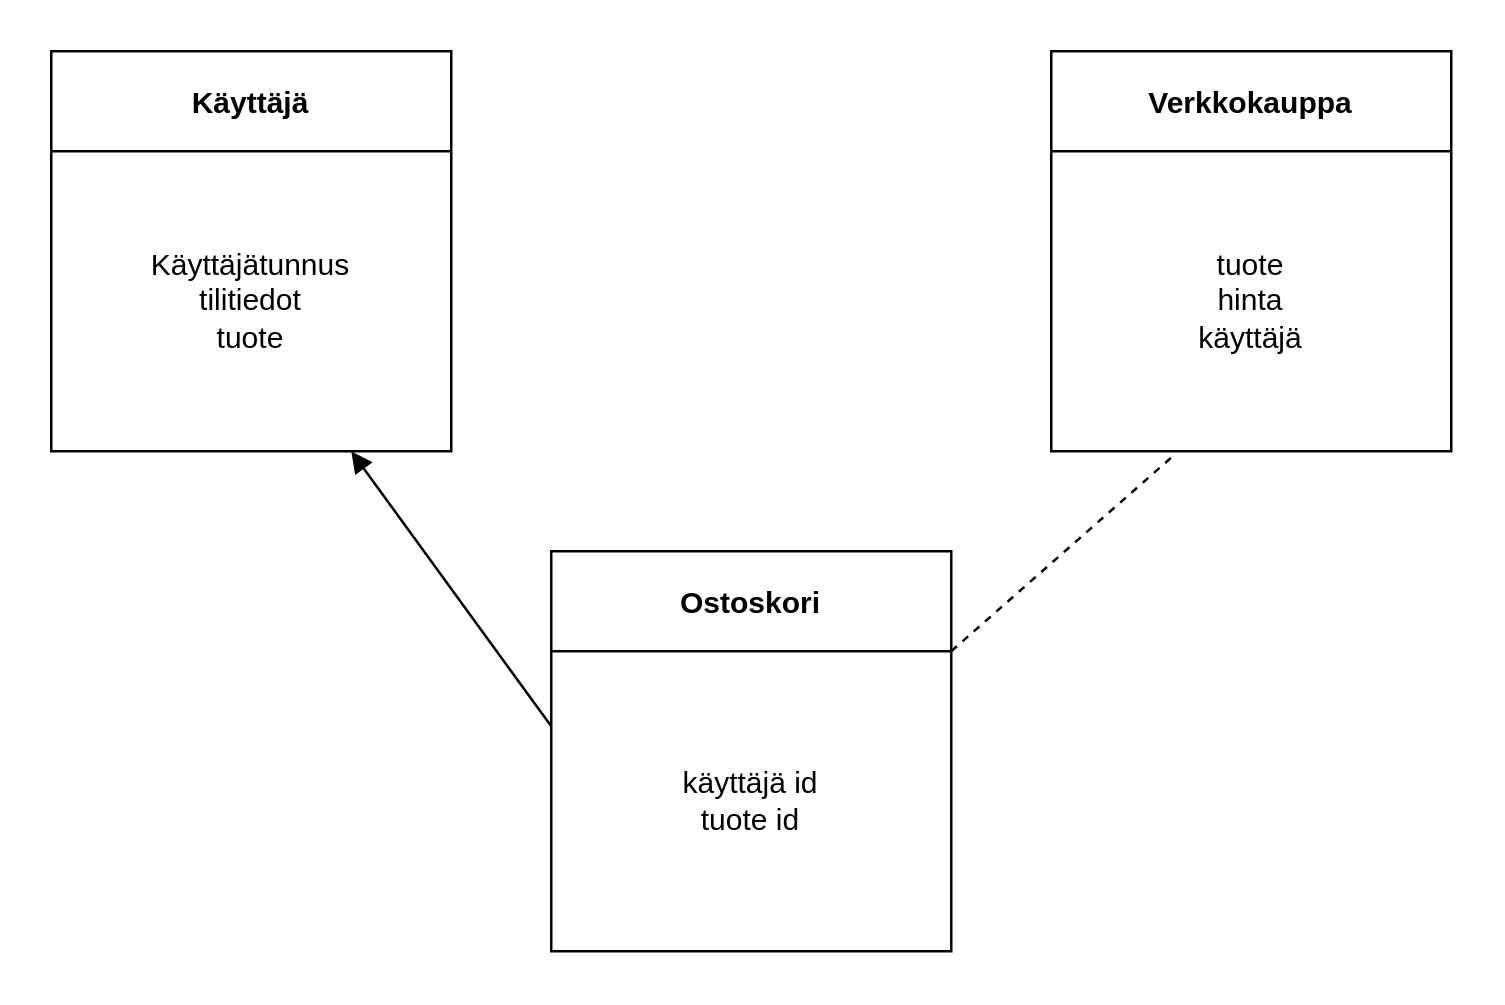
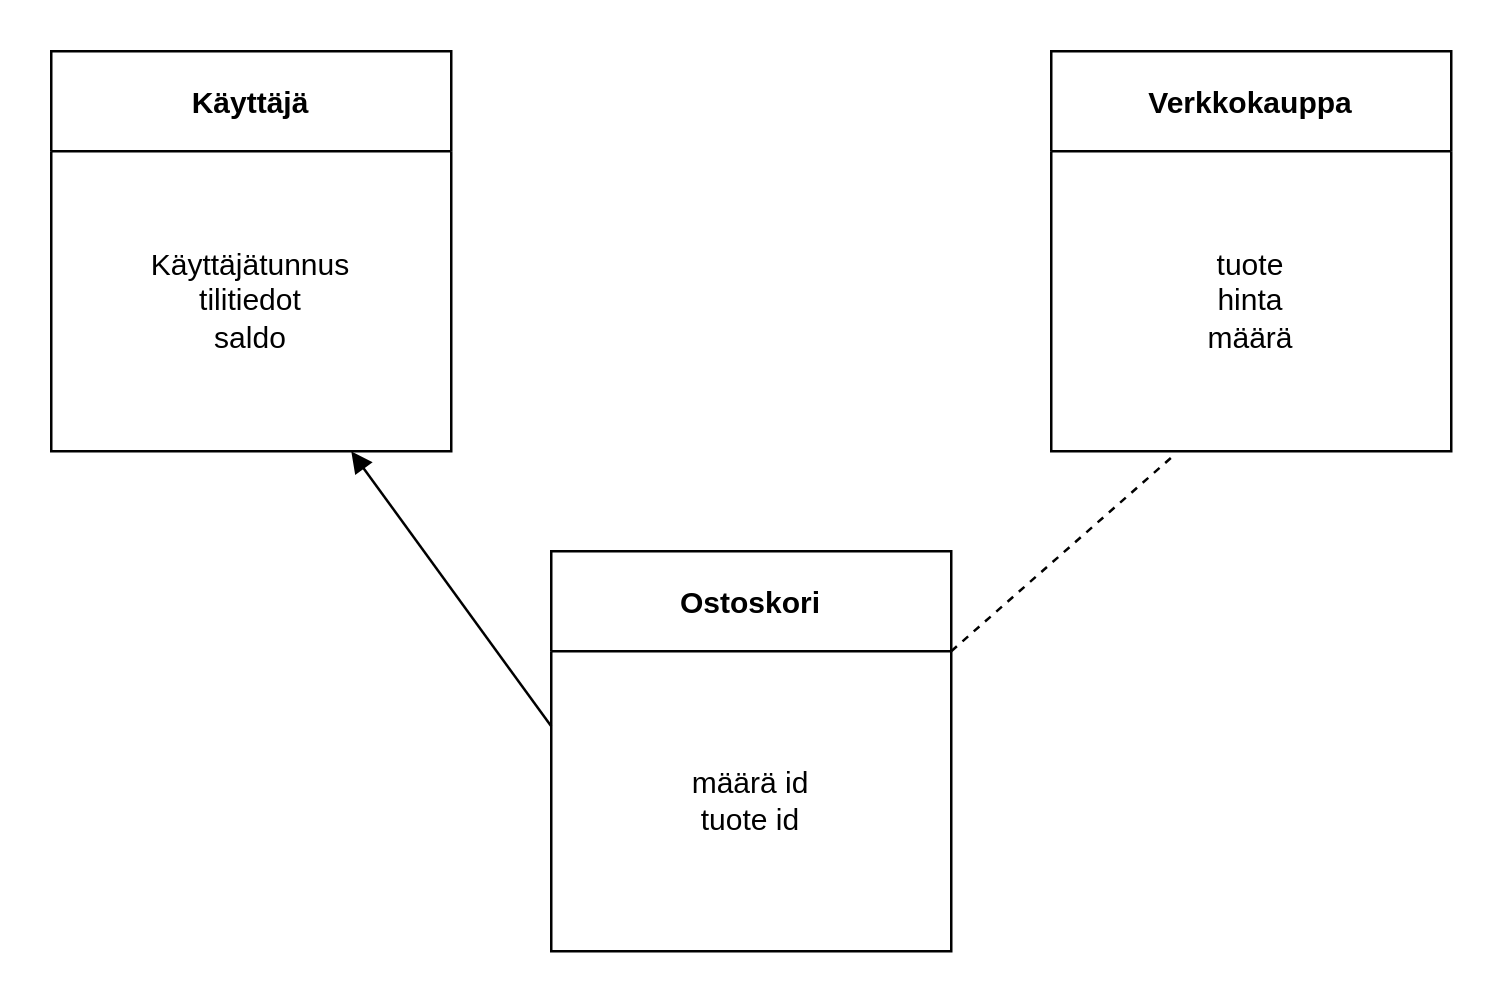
node "Käyttäjätunnus tilitiedot tuote": label "Käyttäjätunnus tilitiedot tuote" -> "Käyttäjätunnus tilitiedot saldo"
node "tuote hinta käyttäjä": label "tuote hinta käyttäjä" -> "tuote hinta määrä"
node "käyttäjä id tuote id": label "käyttäjä id tuote id" -> "määrä id tuote id"
